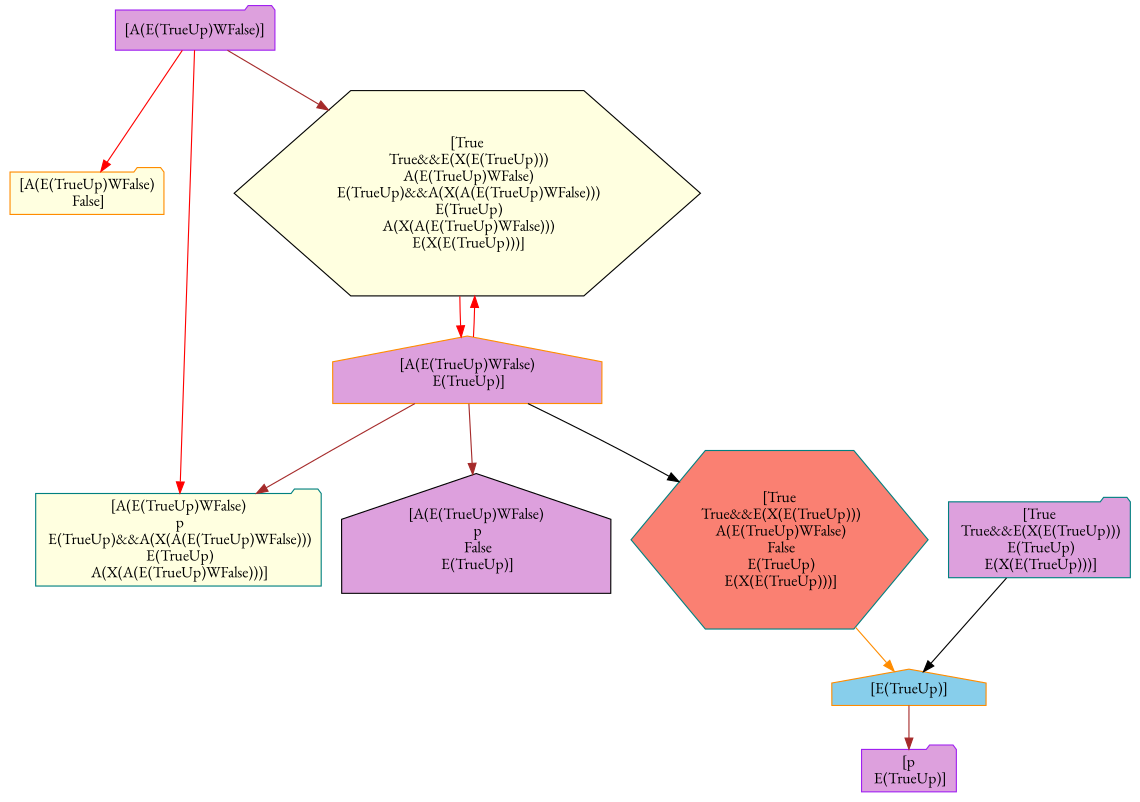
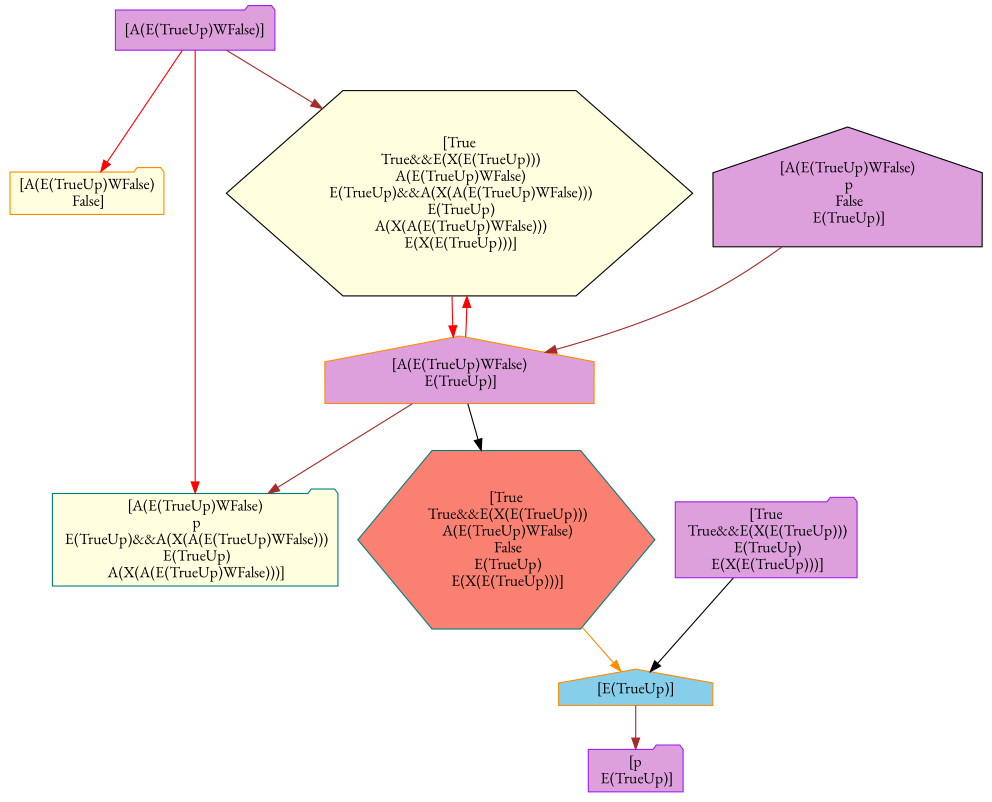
edge "[A(E(TrueUp)WFalse) E(TrueUp)]" -> "[A(E(TrueUp)WFalse) p False E(TrueUp)]": reversed
node "[True True&&E(X(E(TrueUp))) E(TrueUp) E(X(E(TrueUp)))]": color teal -> purple
